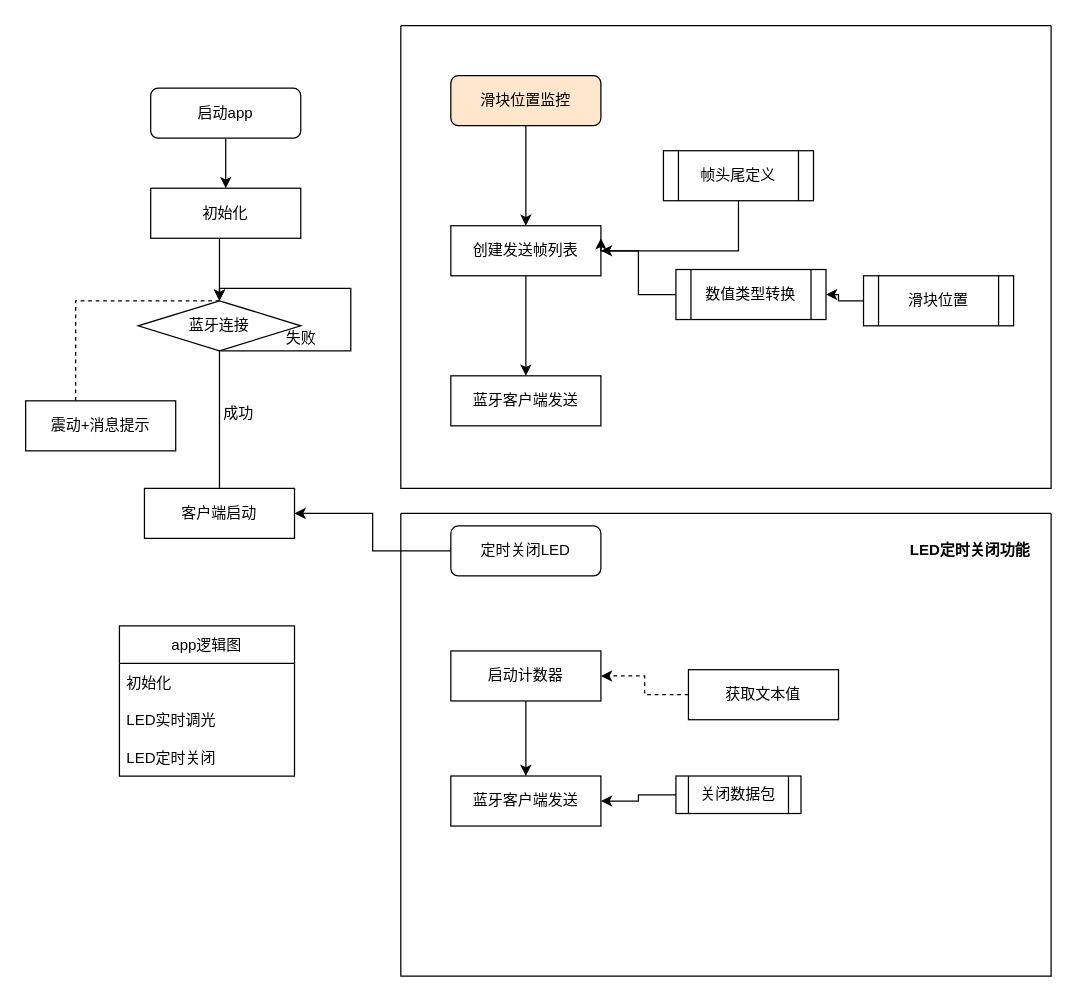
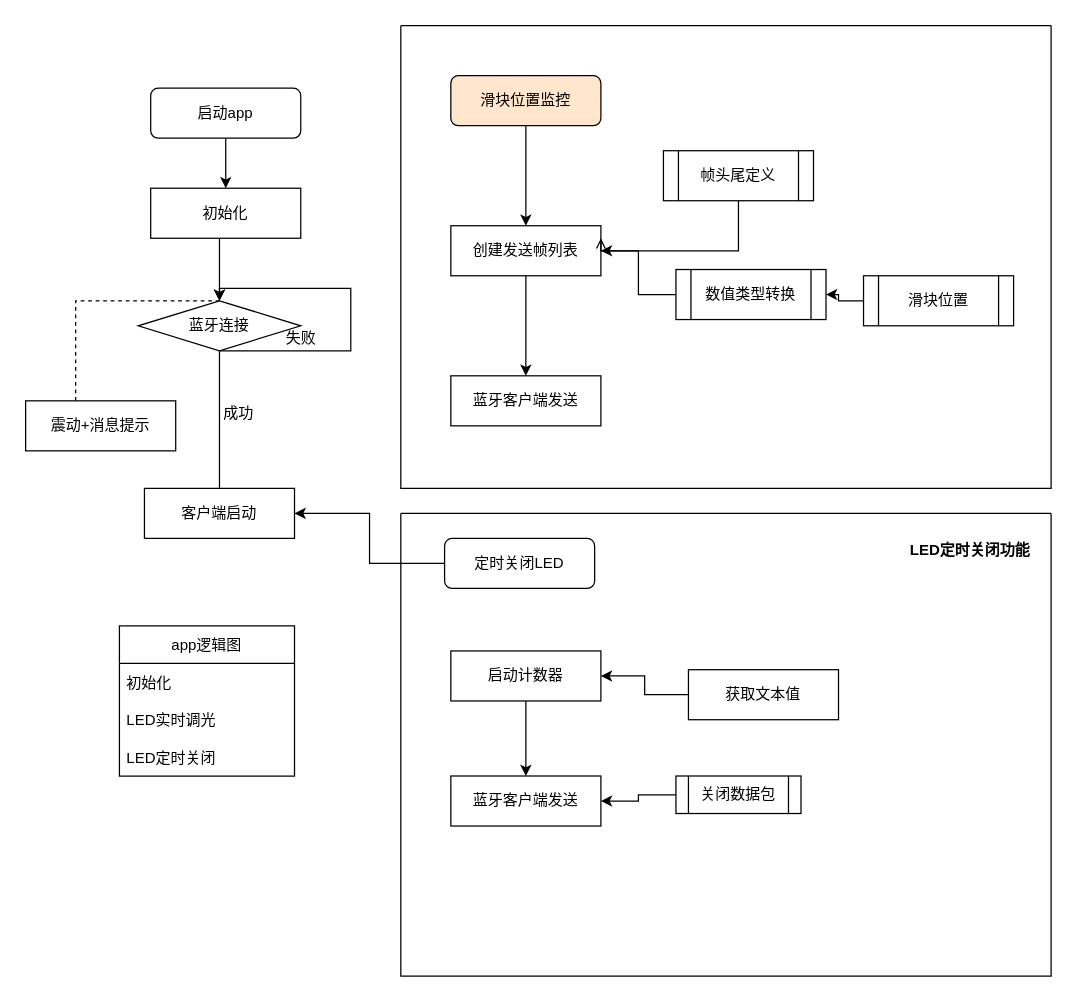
edge "帧头尾定义" -> "创建发送帧列表": arrowhead classic -> open
node "定时关闭LED": moved (526, 551) -> (519, 563)
edge "获取文本值" -> "启动计数器": style dashed -> solid
